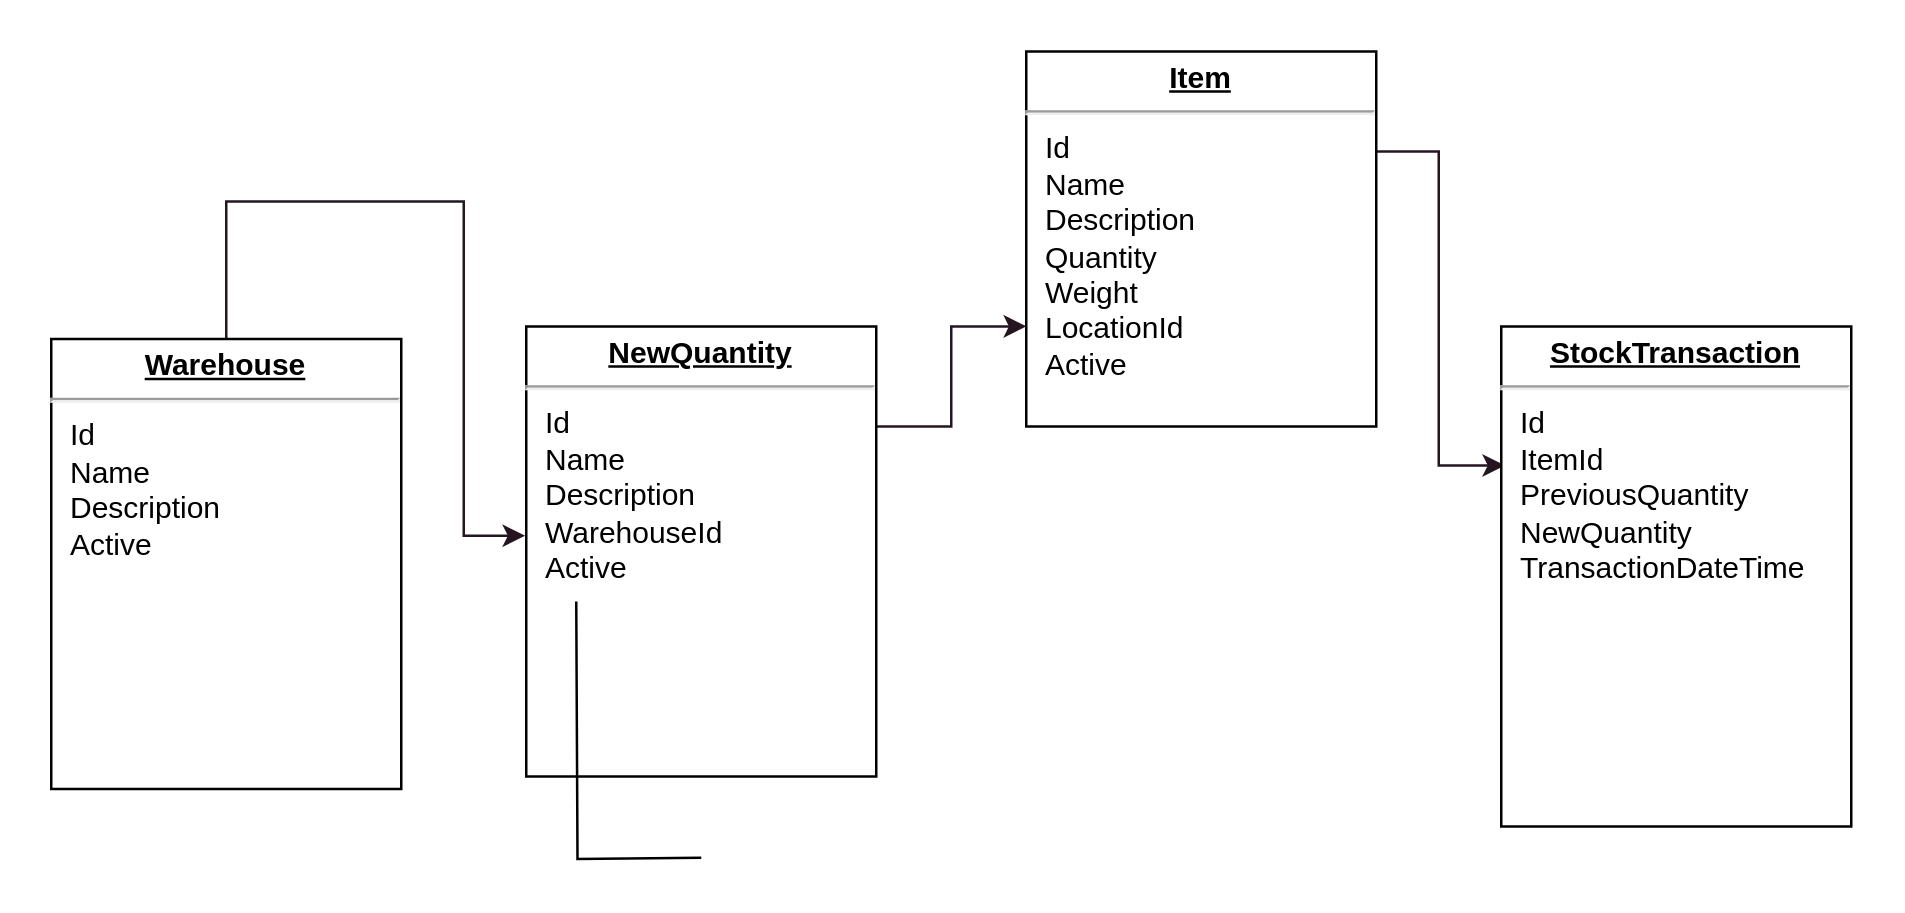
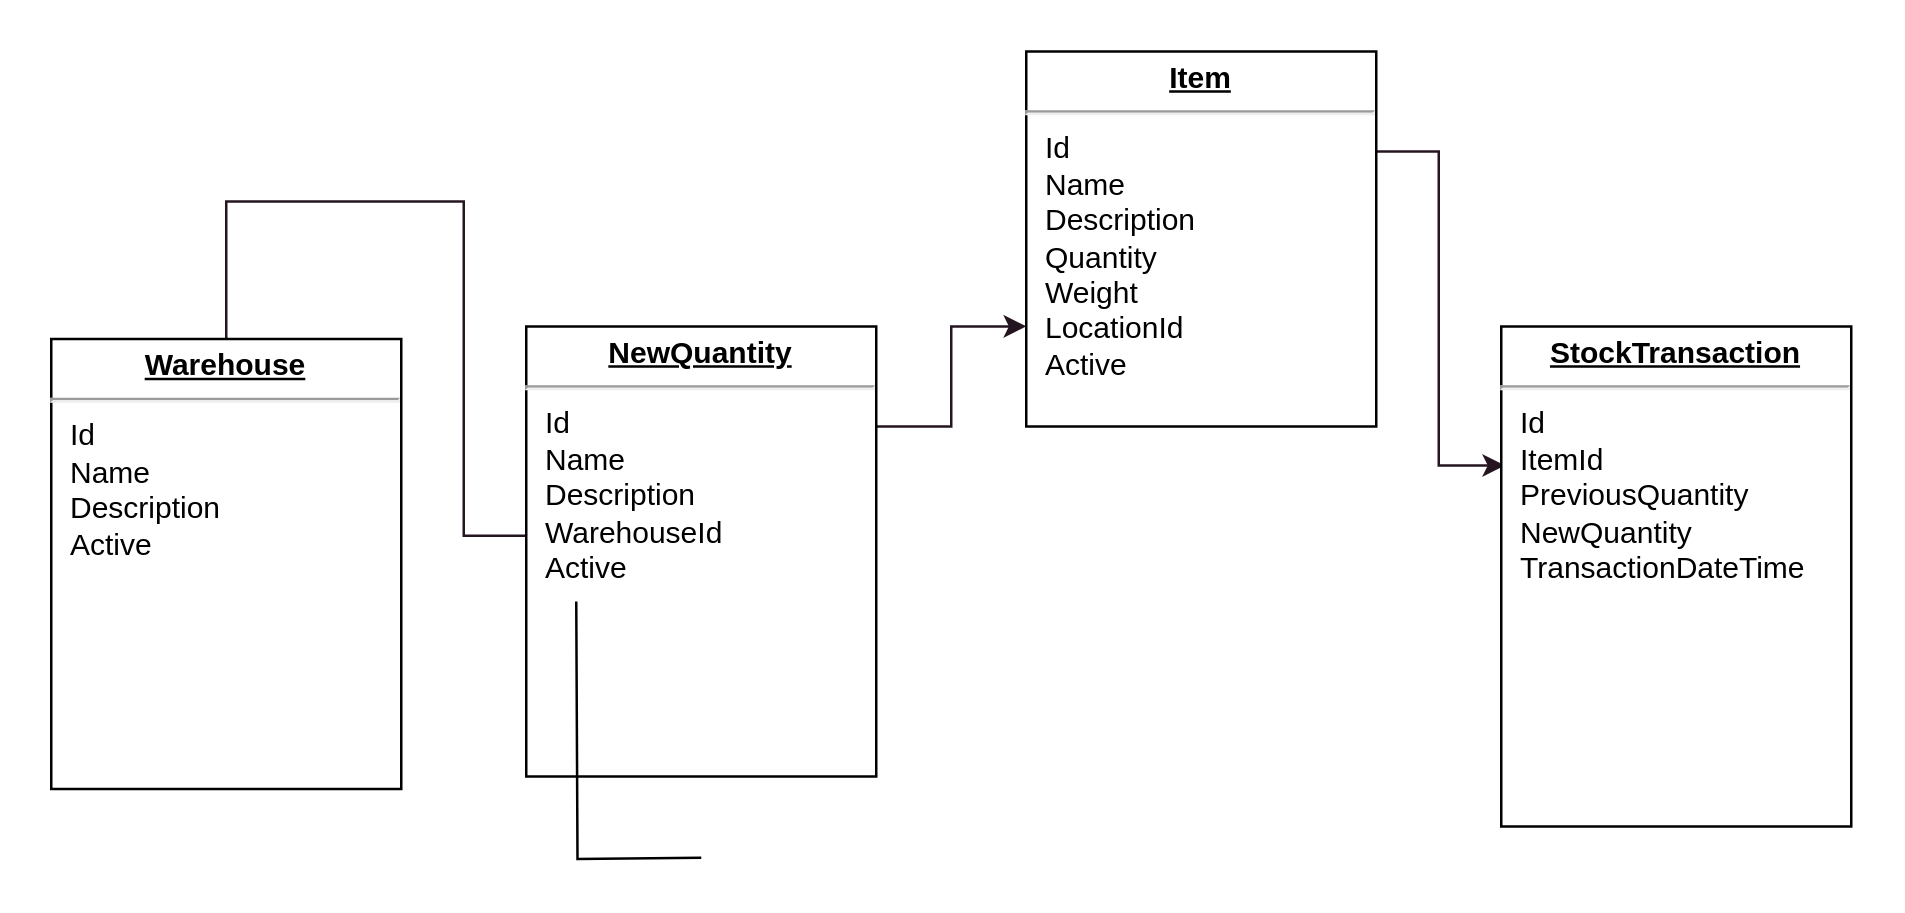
edge "Warehouse Id Name Description Active" -> "NewQuantity Id Name Description WarehouseId Active": arrowhead classic -> none
